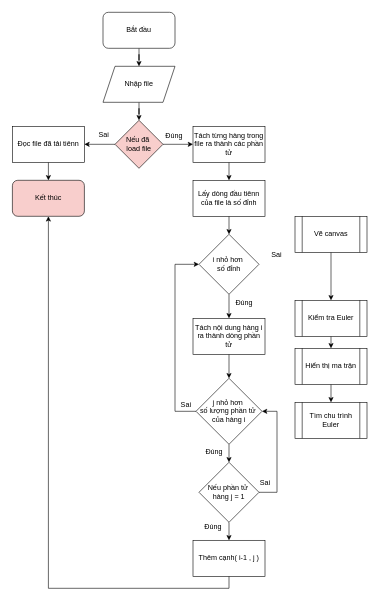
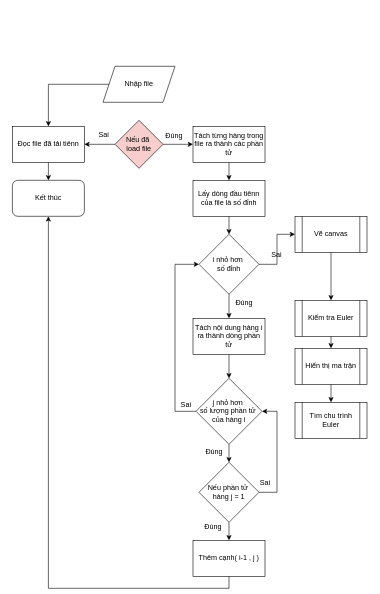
node "Bắt đầu": removed
edge "Bắt đầu" -> "Nhập file": removed
edge "Nhập file" -> "Nếu đã load file": now "Nhập file" -> "Đọc file đã tải tiênn"
node "Kết thúc": fillcolor #f8cecc -> #ffffff
edge "i nhỏ hơn số đỉnh" -> "Vẽ canvas": added
